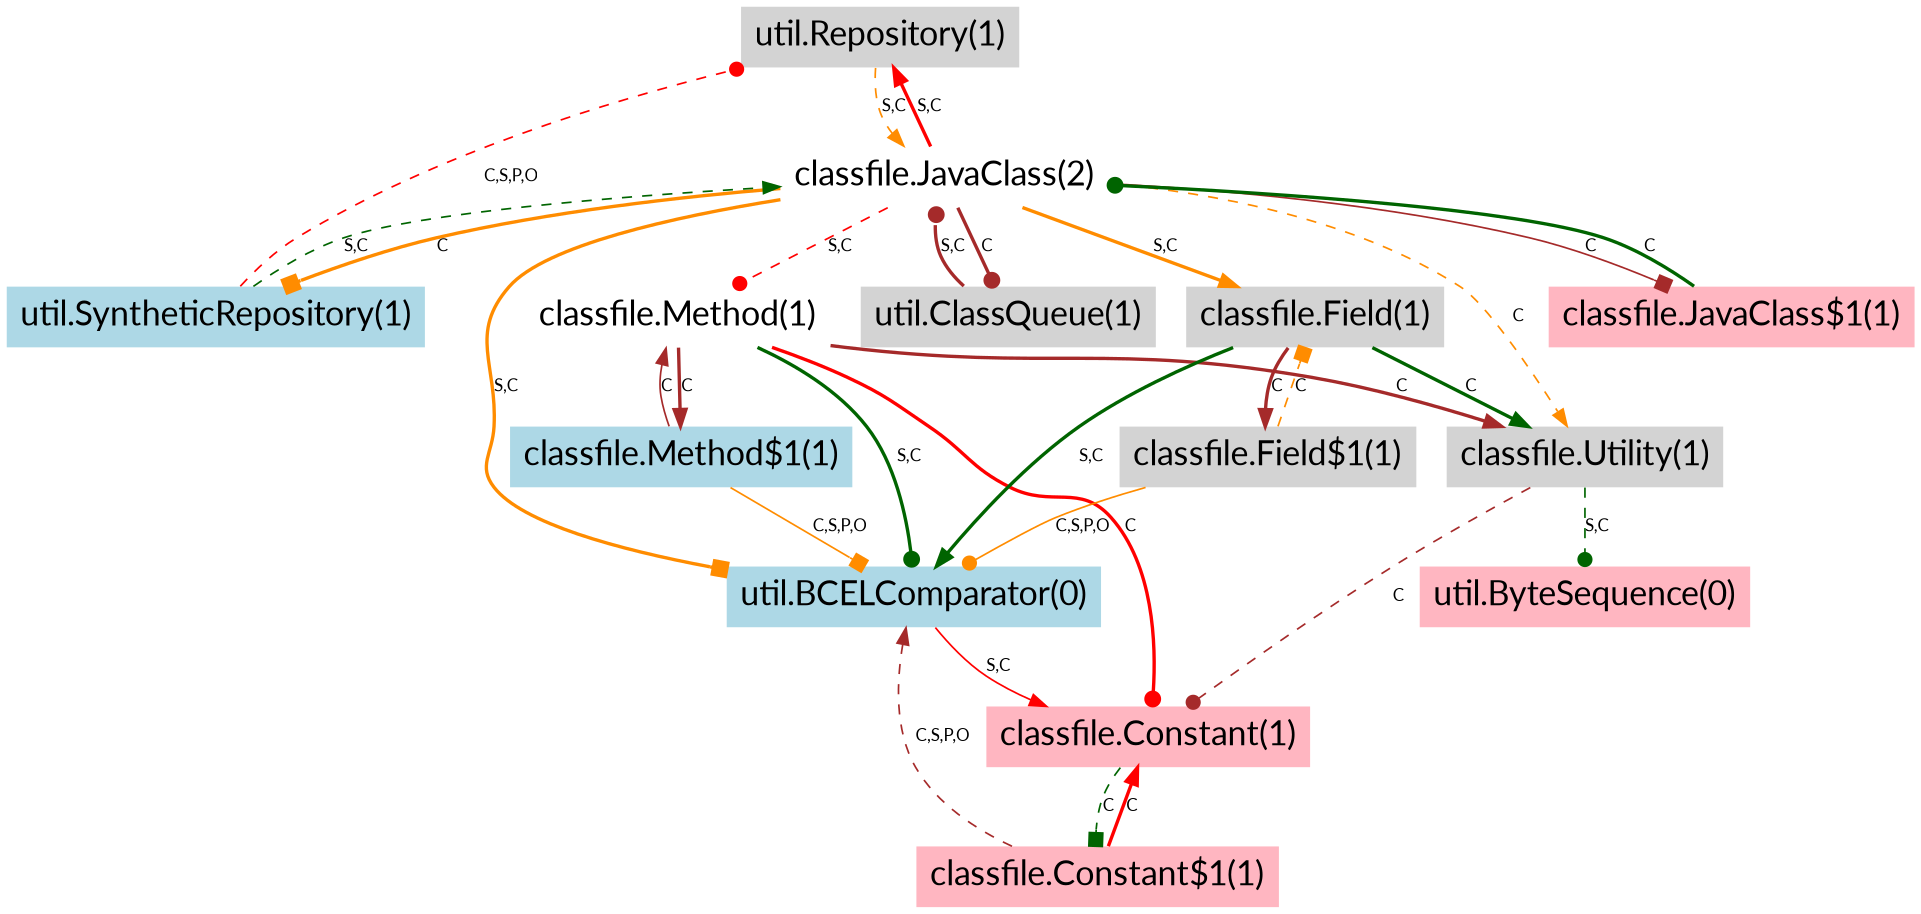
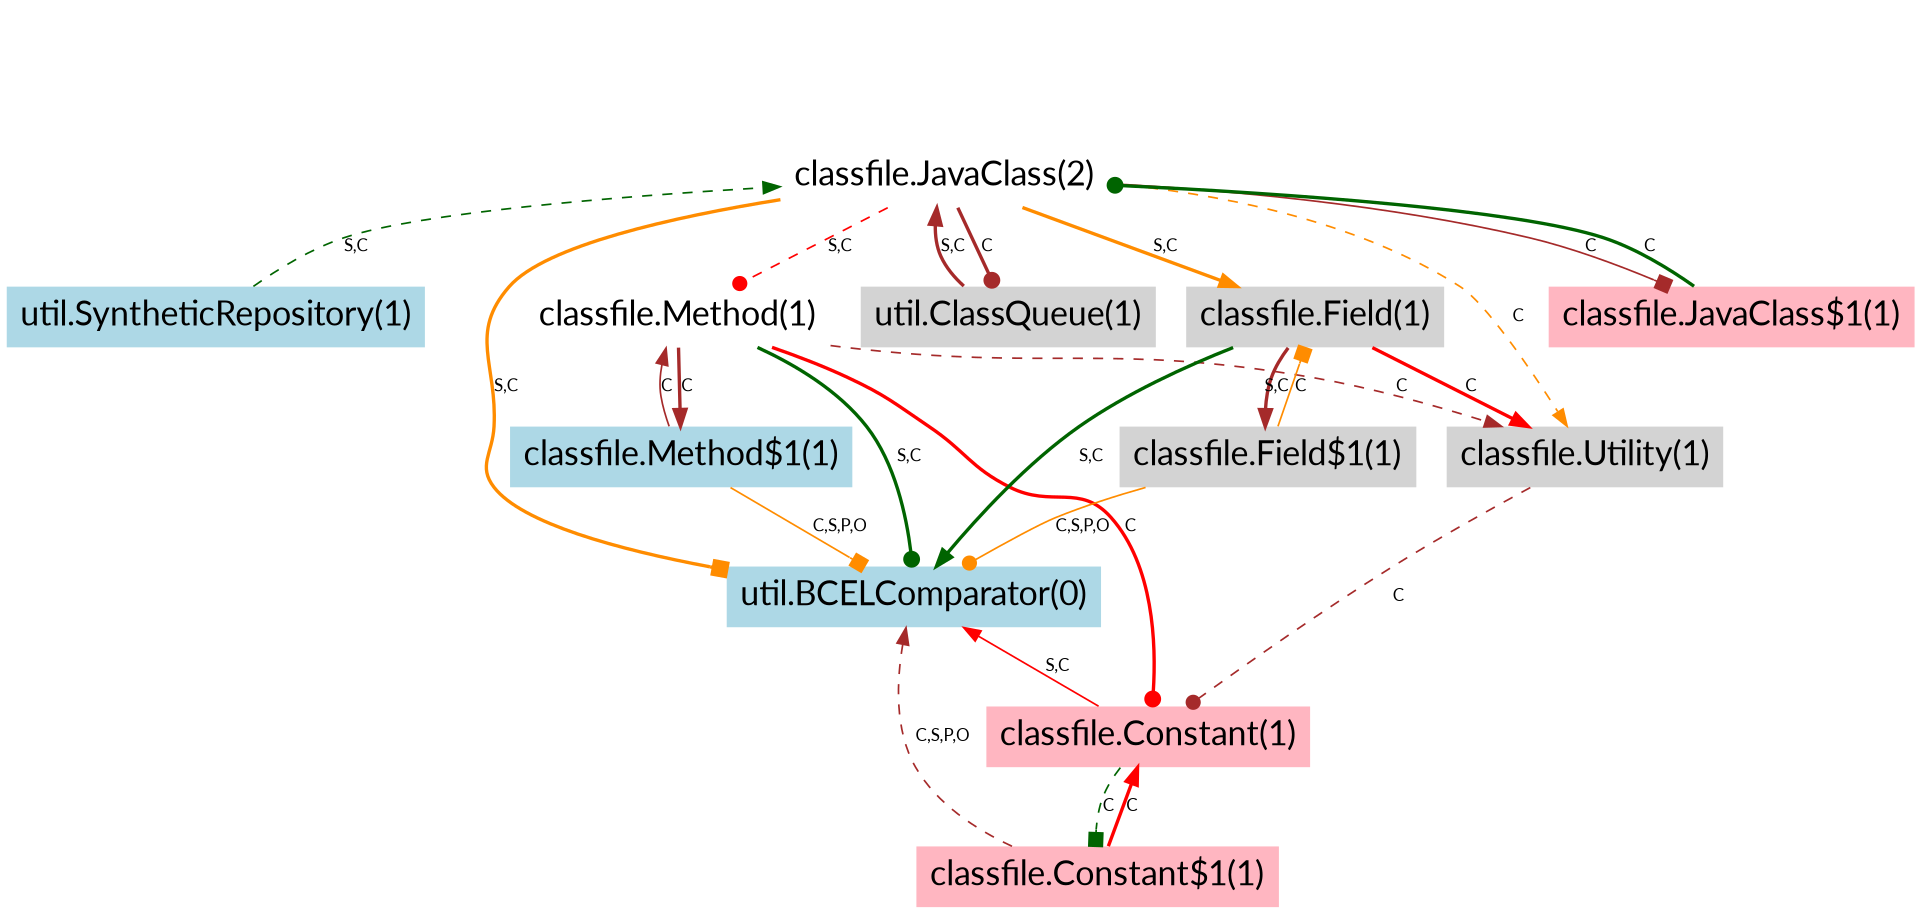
node "util.Repository(1)": removed
edge "classfile.JavaClass(2)" -> "util.SyntheticRepository(1)": removed, label "C"
edge "util.ClassQueue(1)" -> "classfile.JavaClass(2)": arrowhead dot -> normal
edge "classfile.Method(1)" -> "classfile.Utility(1)": style bold -> dashed
edge "classfile.Field(1)" -> "classfile.Utility(1)": color darkgreen -> red
edge "classfile.Field(1)" -> "classfile.Field$1(1)": label "C" -> "S,C"
edge "classfile.Field$1(1)" -> "classfile.Field(1)": style dashed -> solid
node "util.ByteSequence(0)": removed
edge "util.BCELComparator(0)" -> "classfile.Constant(1)": reversed
